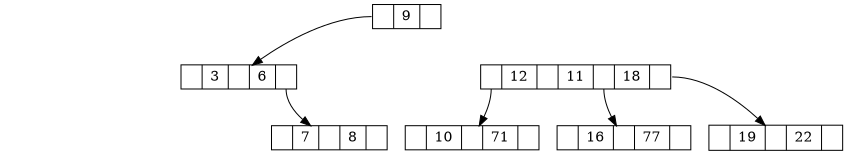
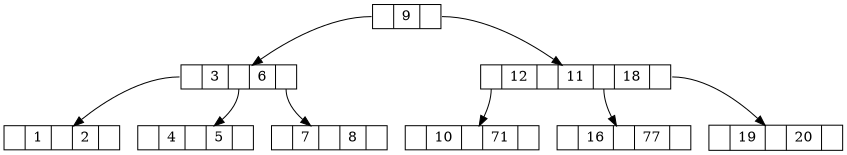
edge "9" -> "12": added
node "19": text "22" -> "20"
node "1": added
node "4": added
